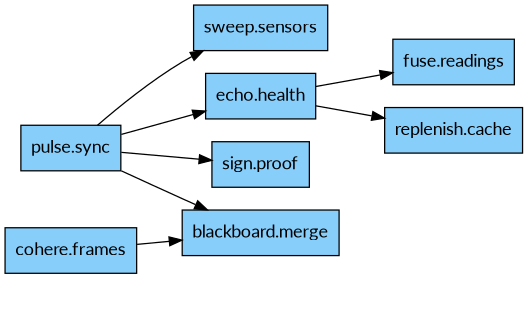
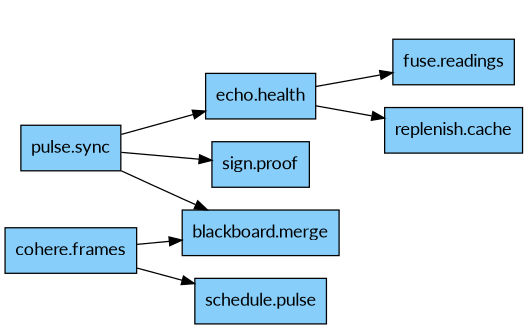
node "sweep.sensors": removed
node "schedule.pulse": added
